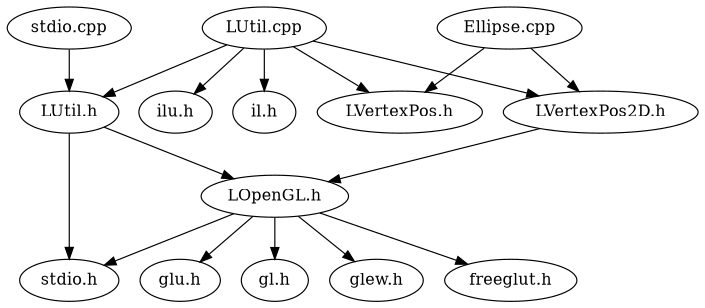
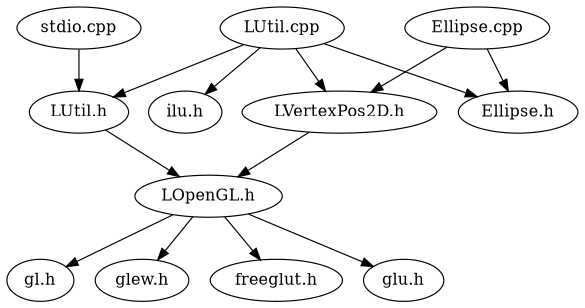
node "il.h": removed
node "LVertexPos.h": label "LVertexPos.h" -> "Ellipse.h"
node "stdio.h": removed
